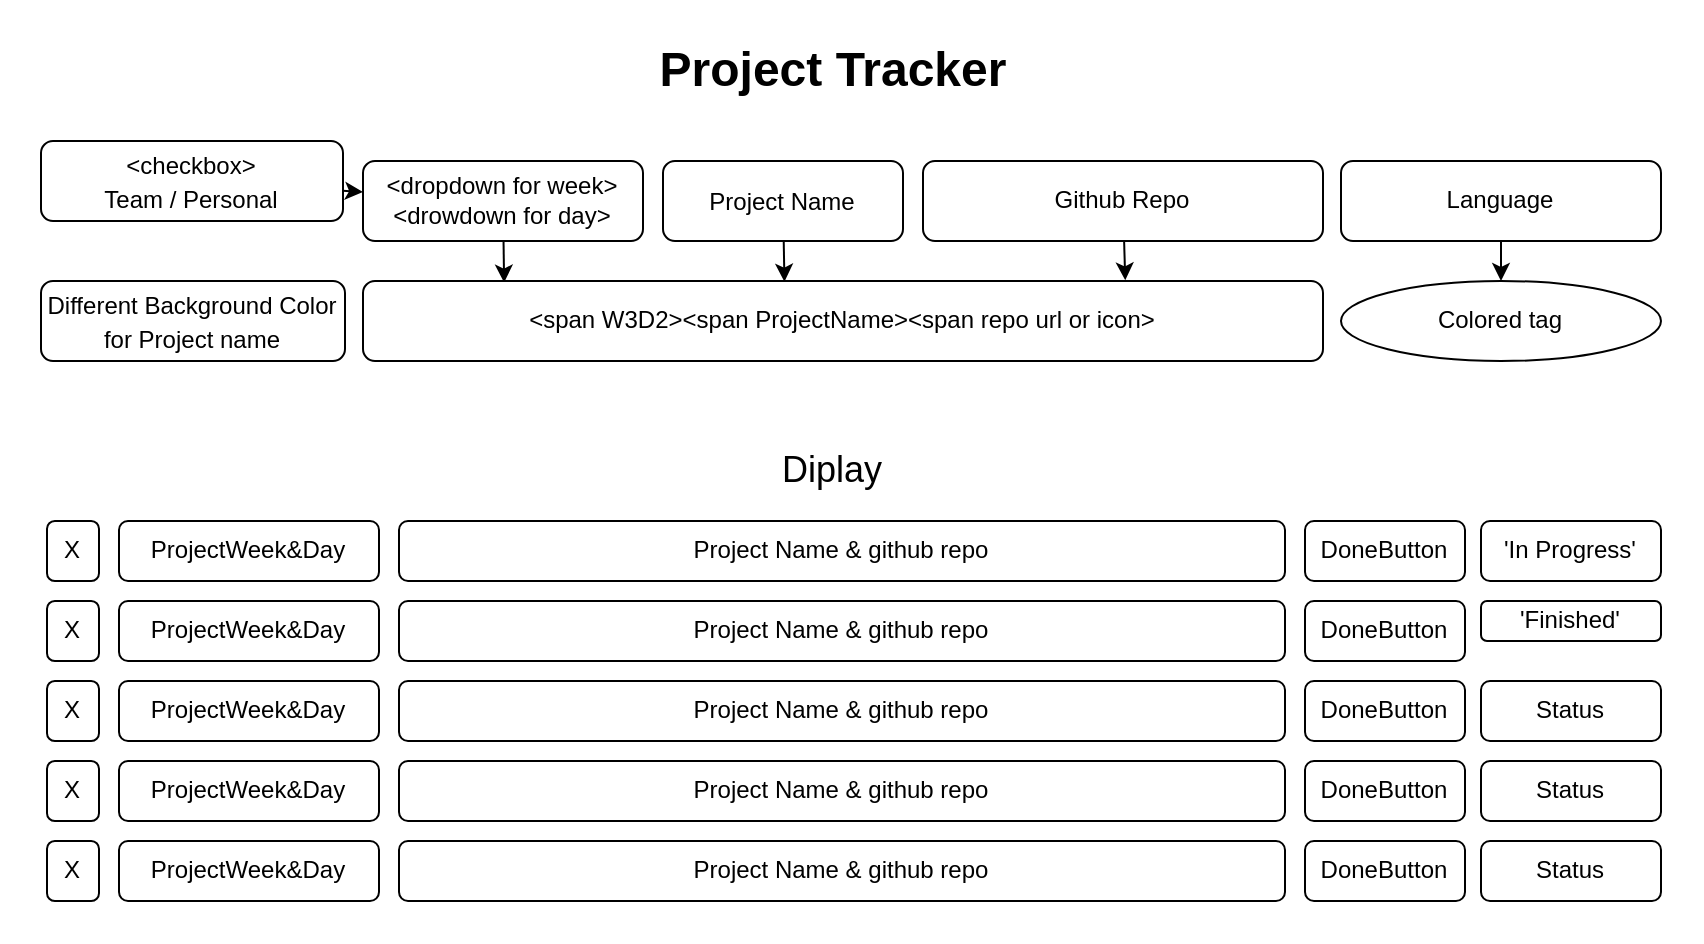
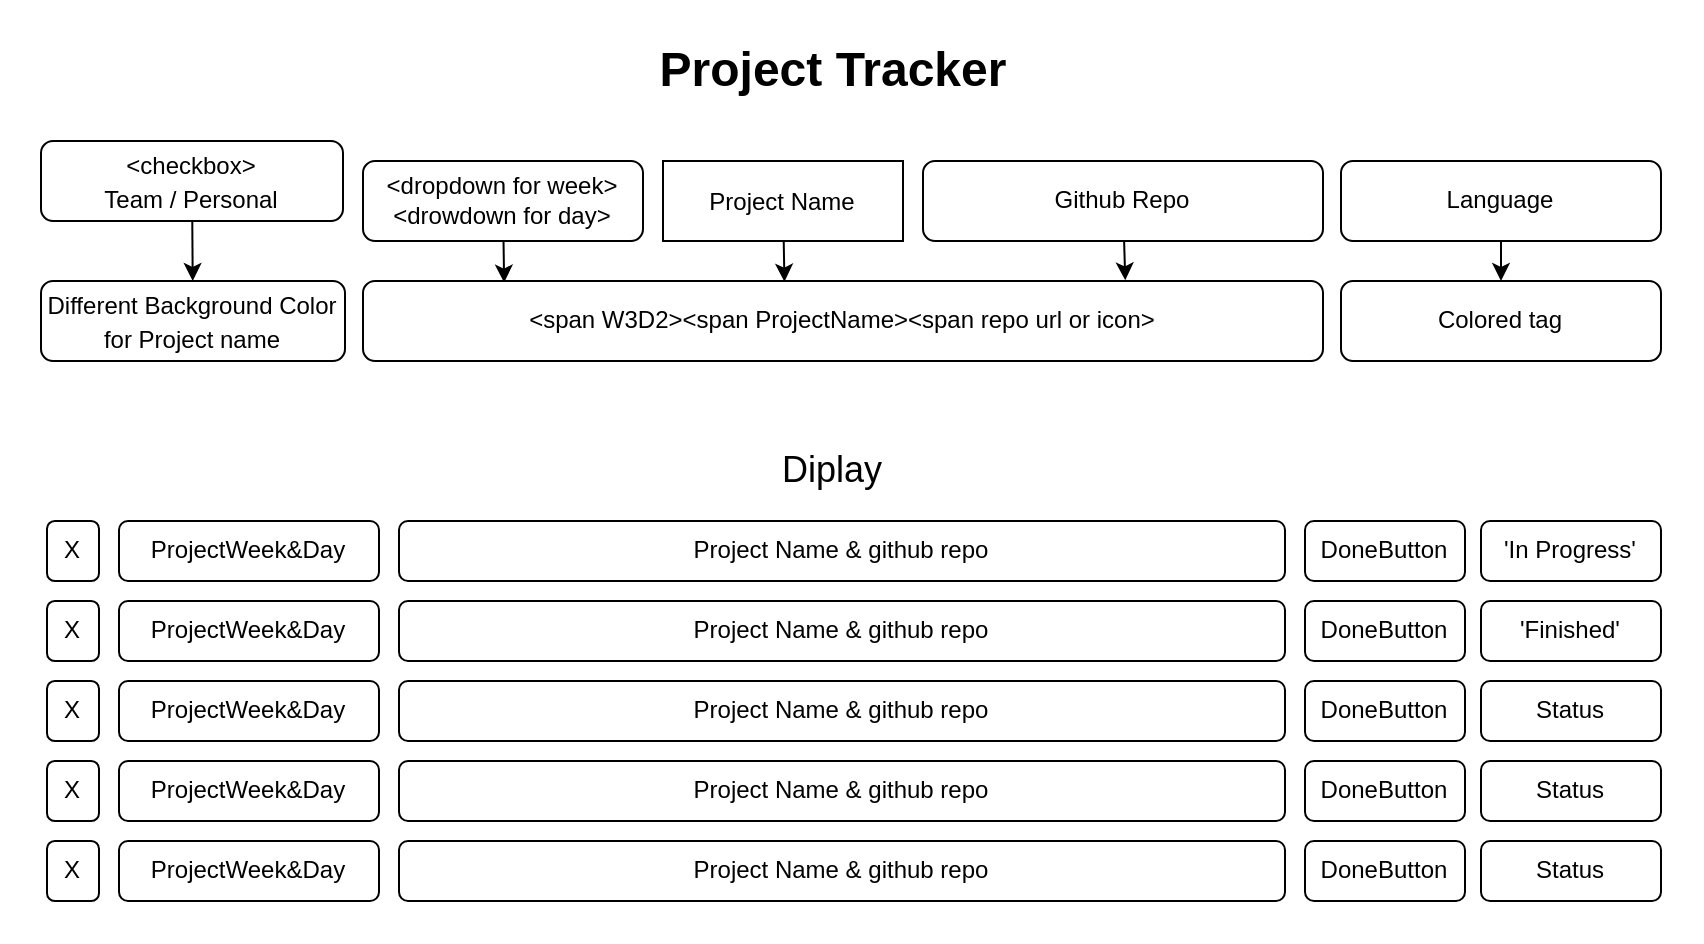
edge "<checkbox> Team / Personal" -> "<dropdown for week> <drowdown for day>": now "<checkbox> Team / Personal" -> "Different Background Color for Project name"
node "Project Name": shape rounded rectangle -> rectangle
node "Colored tag": shape ellipse -> rounded rectangle
node "'Finished'": size 180x40 -> 180x60
